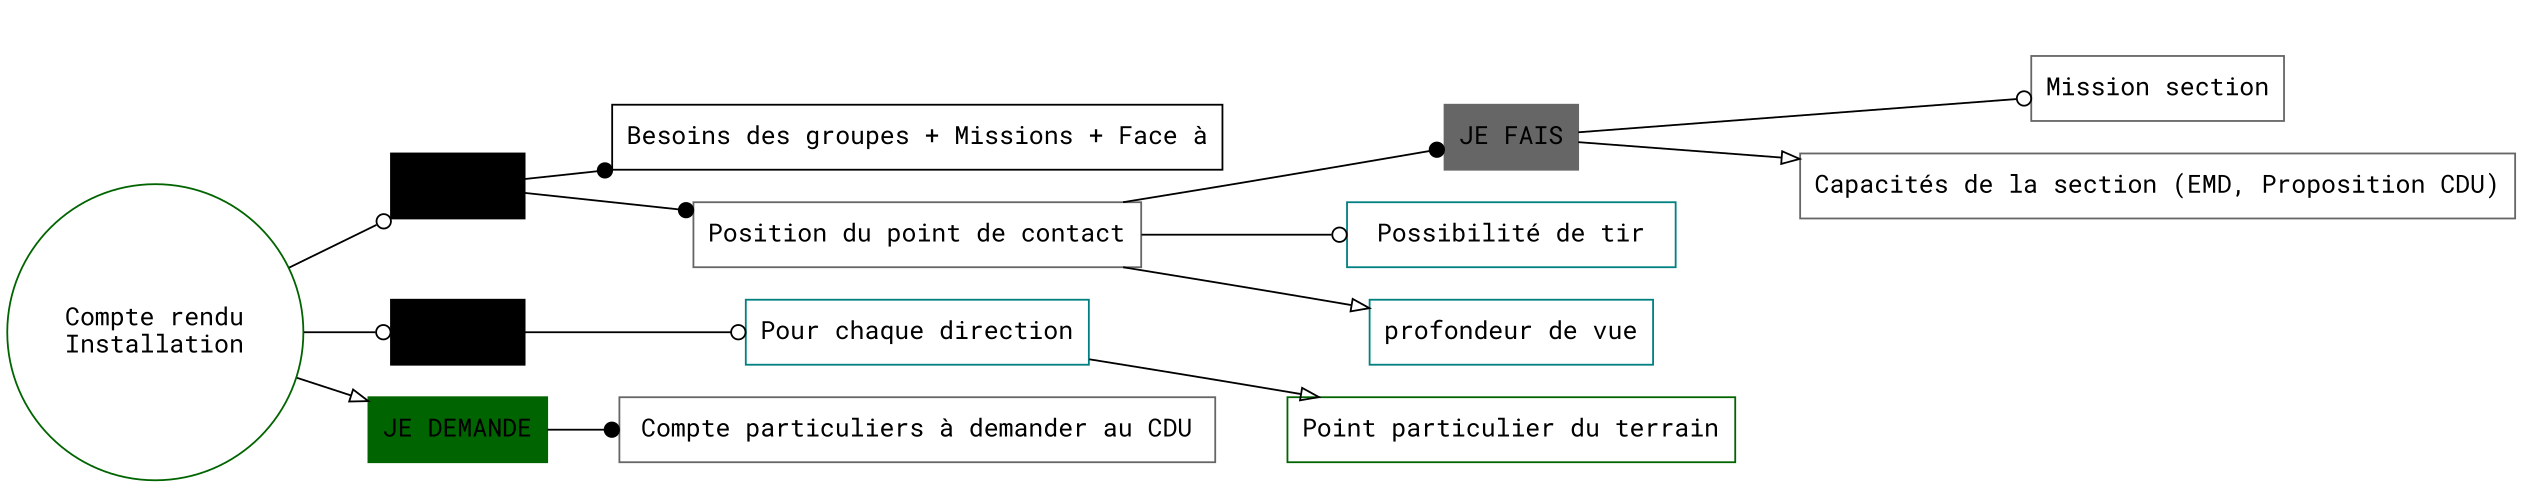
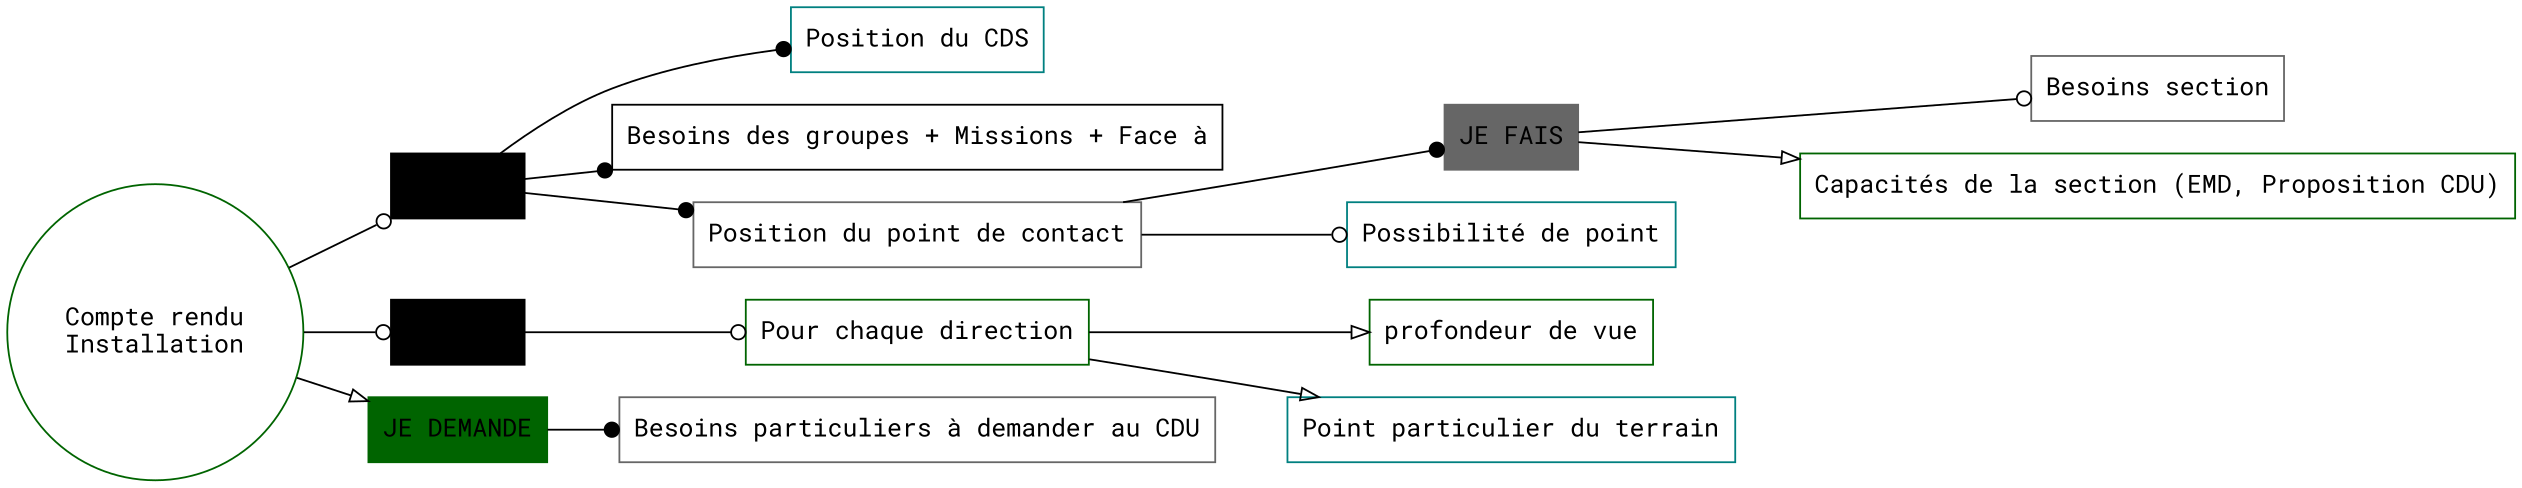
node "Position du CDS": added
node "Mission section": label "Mission section" -> "Besoins section"
node "Capacités de la section (EMD, Proposition CDU)": color gray40 -> darkgreen
node "Possibilité de tir": label "Possibilité de tir" -> "Possibilité de point"
edge "Position du point de contact" -> "profondeur de vue": now "Pour chaque direction" -> "profondeur de vue"
node "Pour chaque direction": color teal -> darkgreen
node "profondeur de vue": color teal -> darkgreen
node "Compte particuliers à demander au CDU": label "Compte particuliers à demander au CDU" -> "Besoins particuliers à demander au CDU"
node "Point particulier du terrain": color darkgreen -> teal
